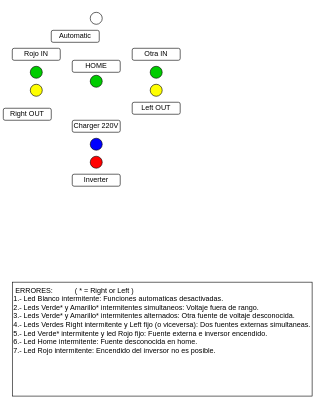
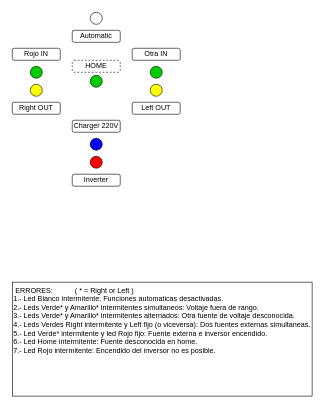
node "Automatic": moved (75, 36) -> (96, 36)
node "HOME": style solid -> dashed
node "Right OUT": moved (27, 114) -> (36, 108)
